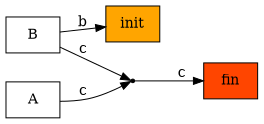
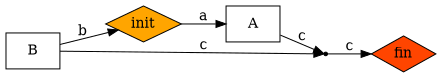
node "init": shape box -> diamond
edge "init" -> "A": added, label "a"
node "fin": shape box -> diamond
